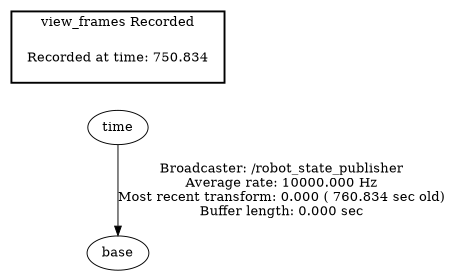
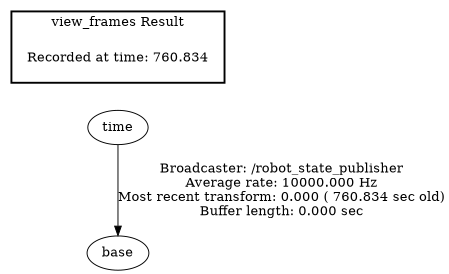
cluster "view_frames Recorded": label "view_frames Recorded" -> "view_frames Result"
node "Recorded at time: 750.834": label "Recorded at time: 750.834" -> "Recorded at time: 760.834"
